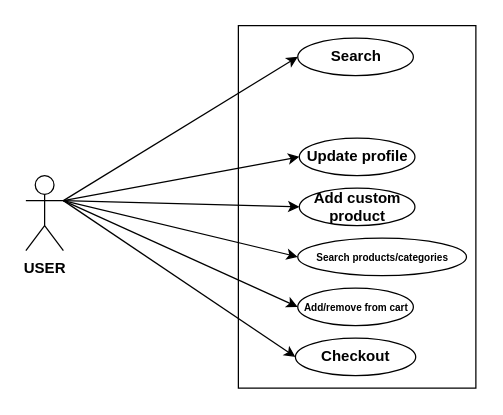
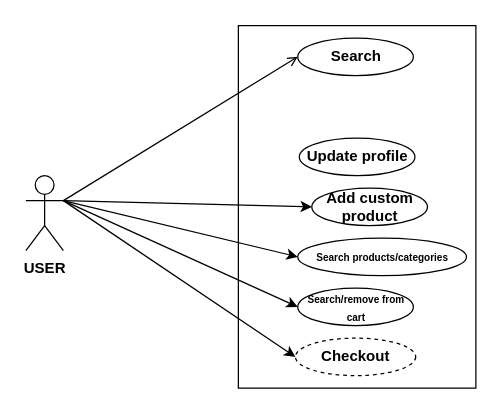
edge "USER" -> "Search": arrowhead classic -> open
edge "USER" -> "Update profile": removed
node "Add custom product": moved (357, 207) -> (369, 207)
node "Add/remove from cart": label "Add/remove from cart" -> "Search/remove from cart"
node "Checkout": style solid -> dashed
